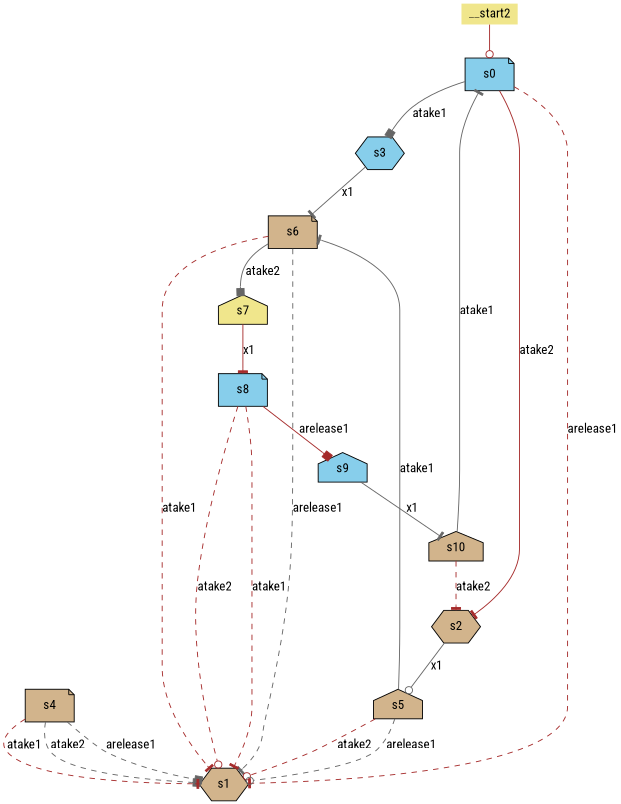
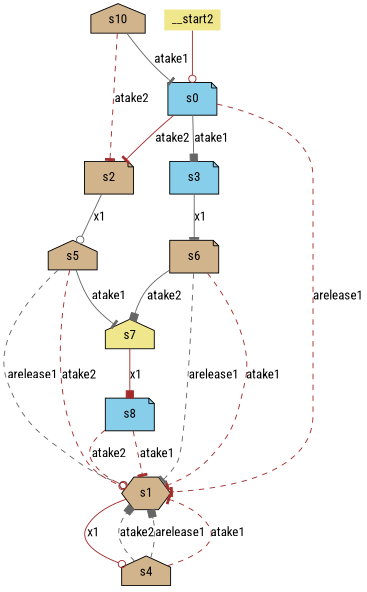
node "s3": shape hexagon -> note
edge "s7" -> "s8": arrowhead tee -> box
edge "s5" -> "s6": now "s5" -> "s7"
node "s9": removed
edge "s1" -> "s4": added, label "x1"
node "s2": shape hexagon -> note
node "s4": shape note -> house
